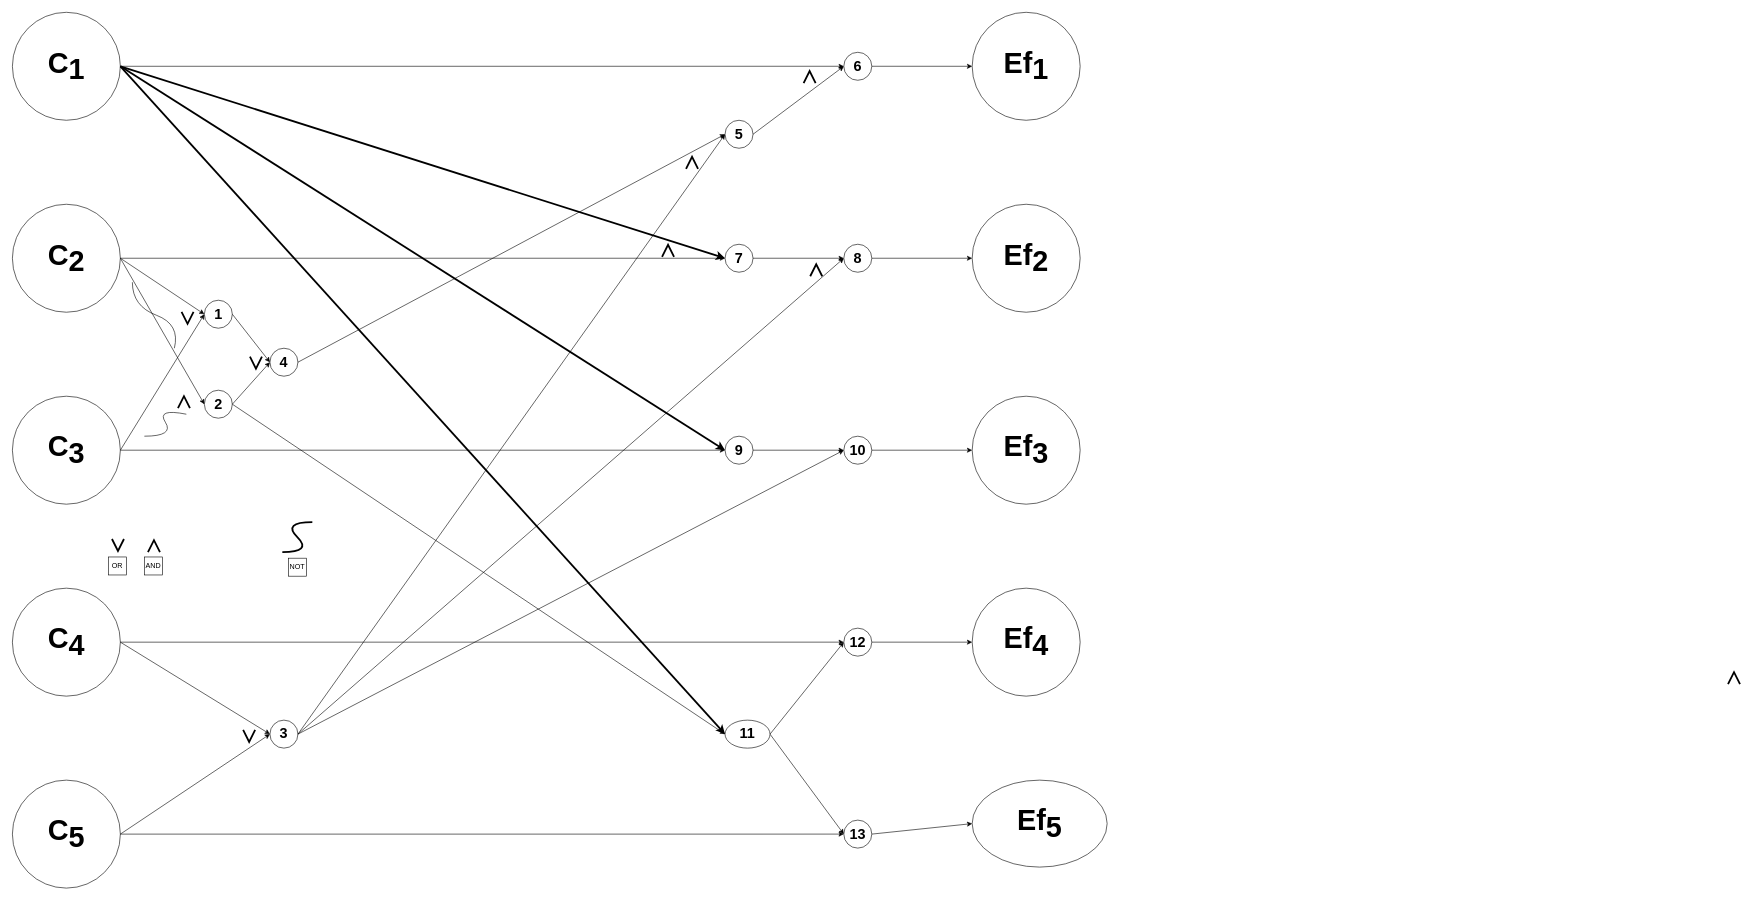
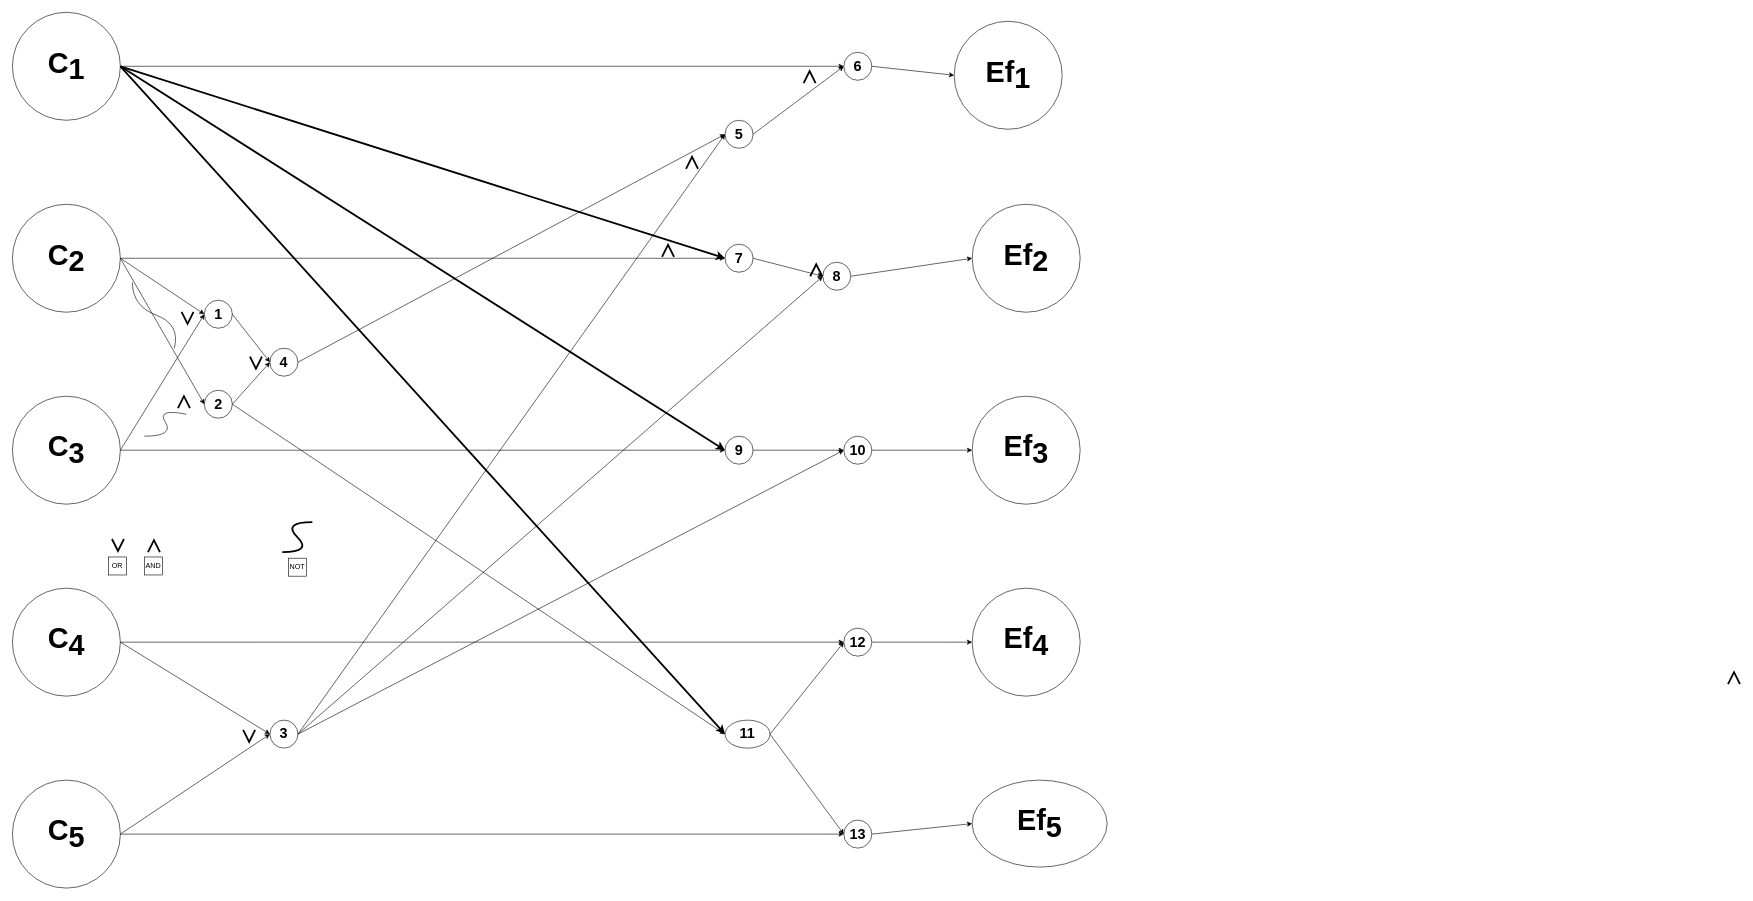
node "Ef1": moved (1026, 66) -> (1008, 75)
node "8": moved (858, 258) -> (837, 276)
